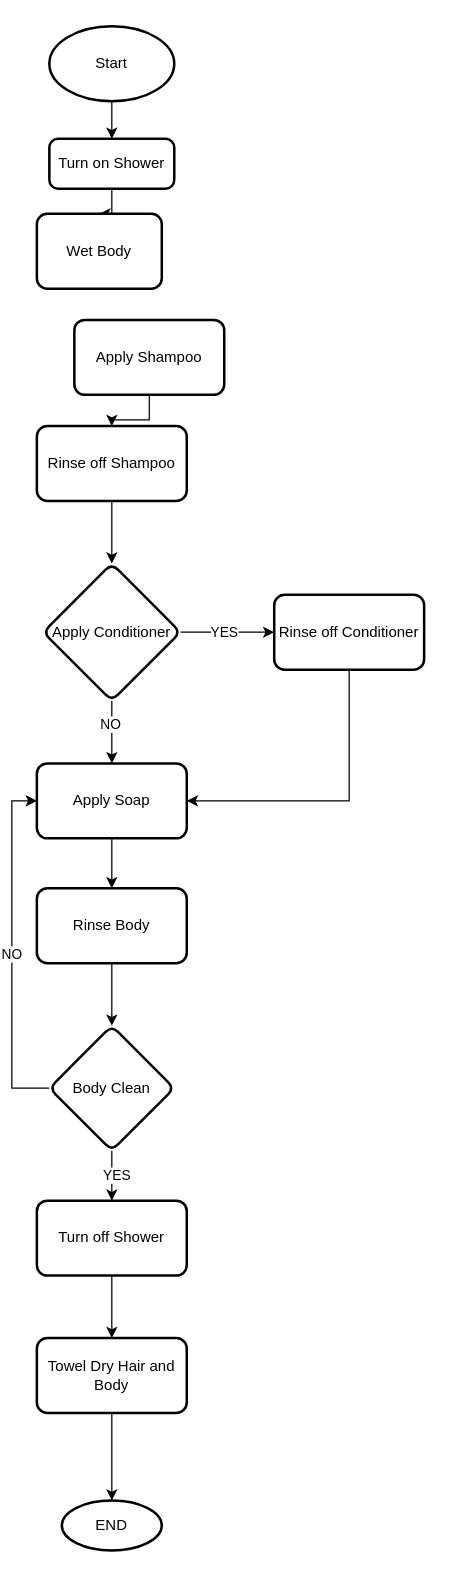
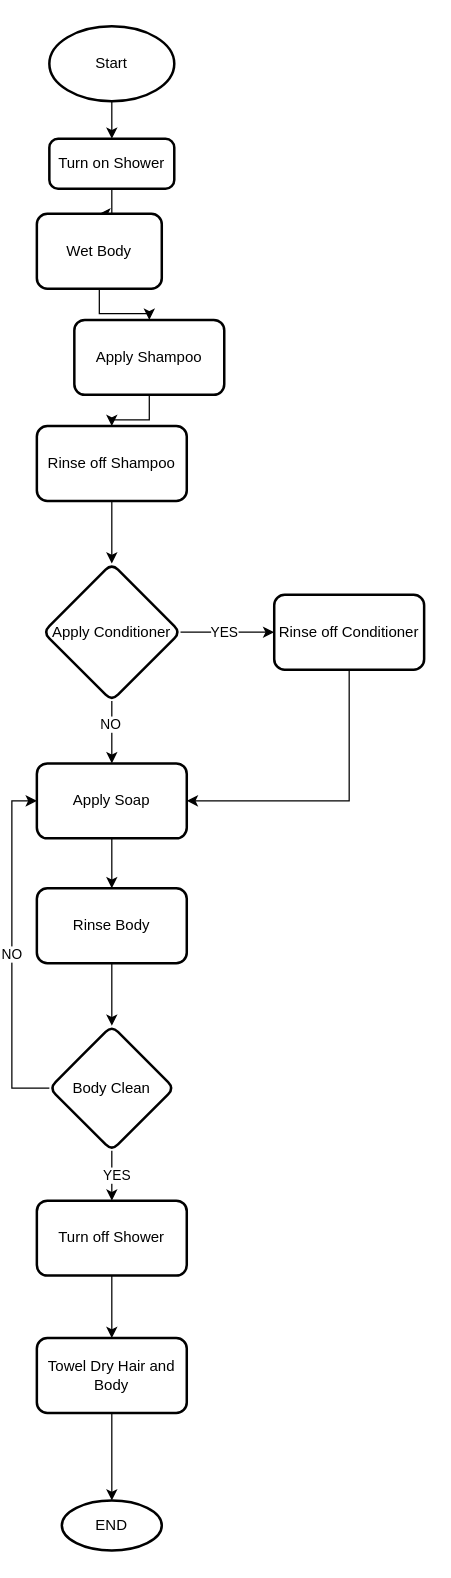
edge "Wet Body" -> "Apply Shampoo": added
